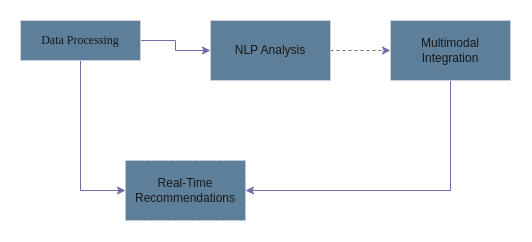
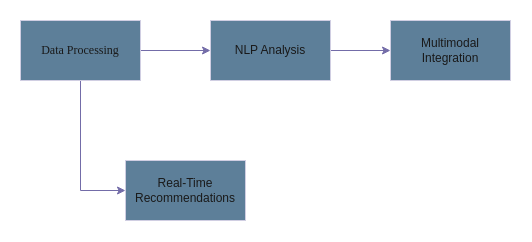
node "Data Processing": size 120x40 -> 120x60
edge "NLP Analysis" -> "Multimodal Integration": style dashed -> solid
node "Real-Time Recommendations": style dashed -> solid
edge "Multimodal Integration" -> "Real-Time Recommendations": removed
